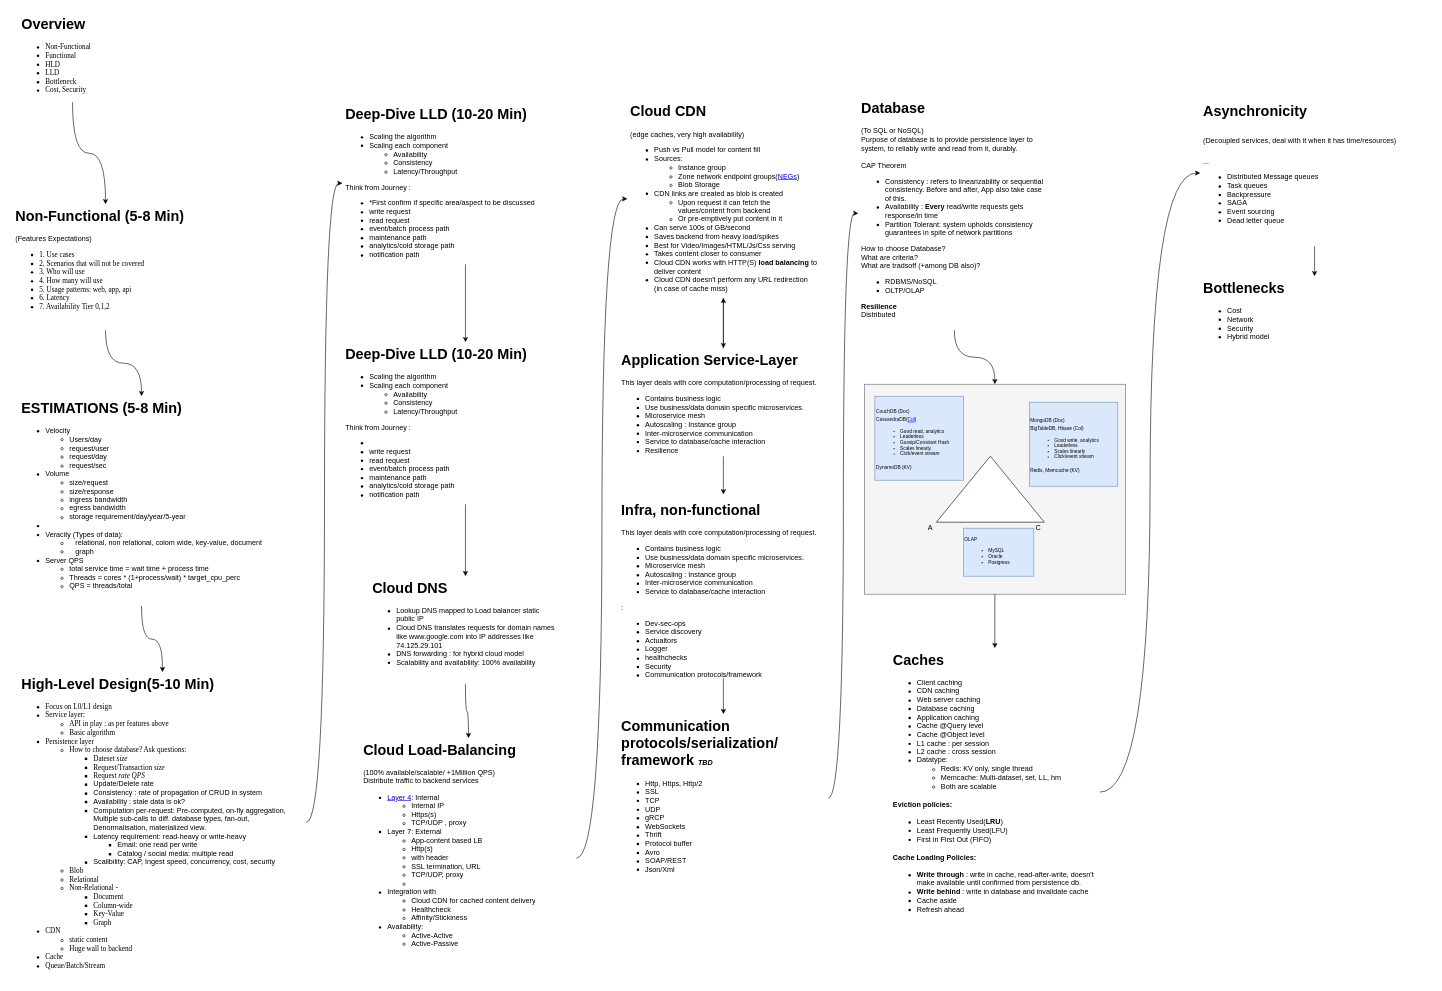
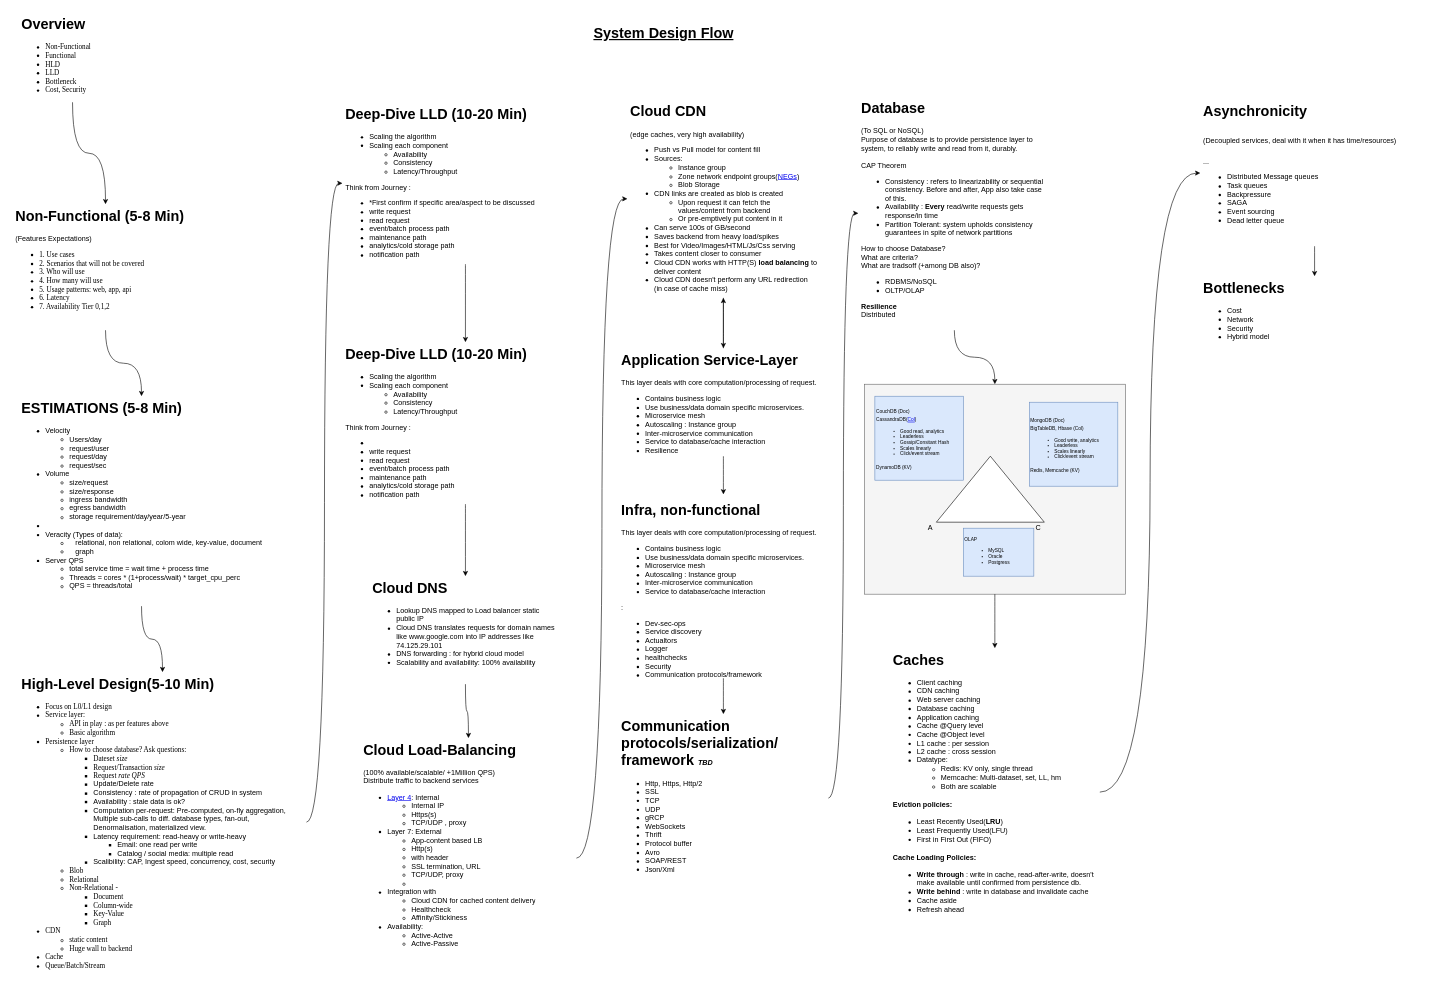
node "System Design Flow": added
